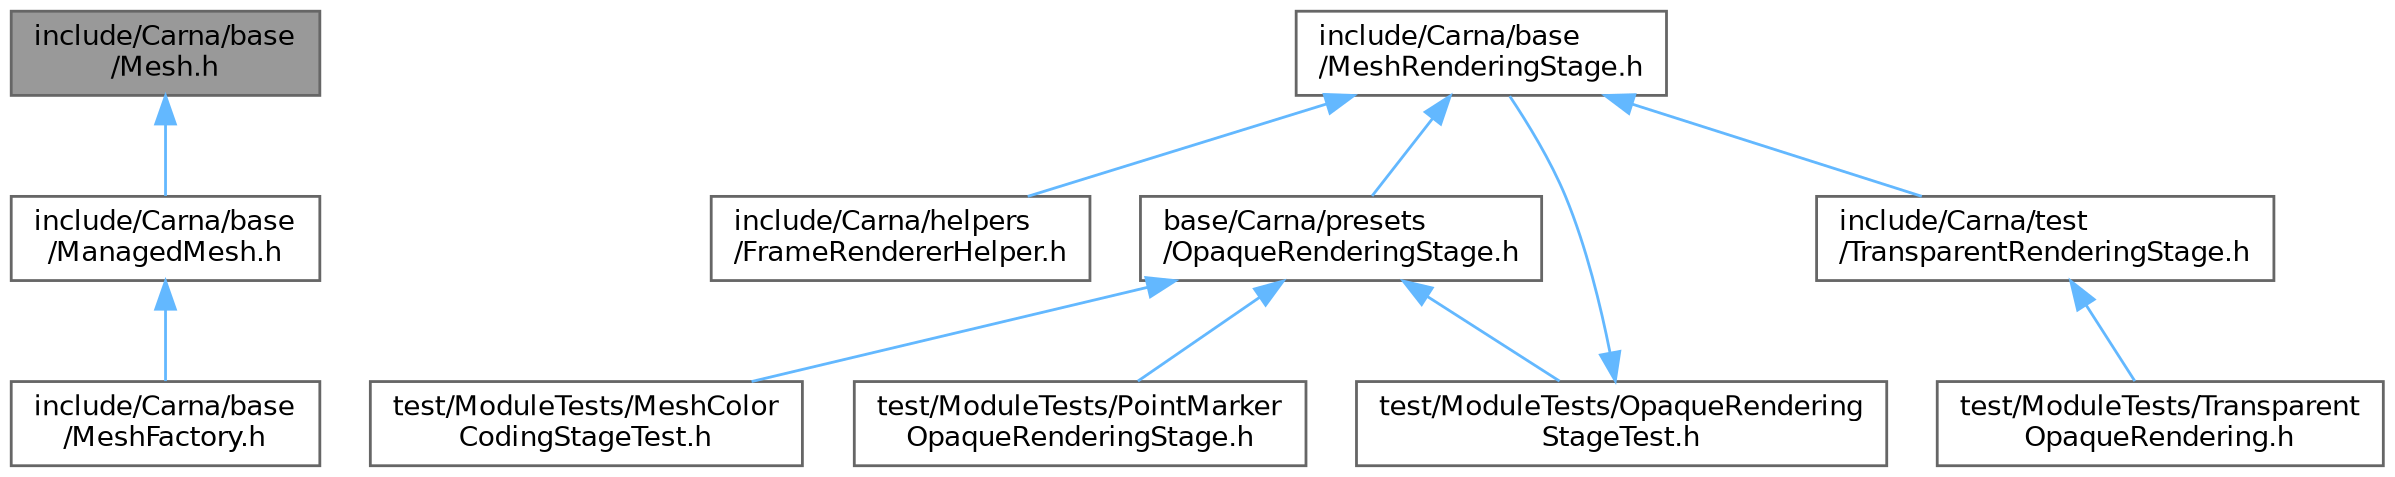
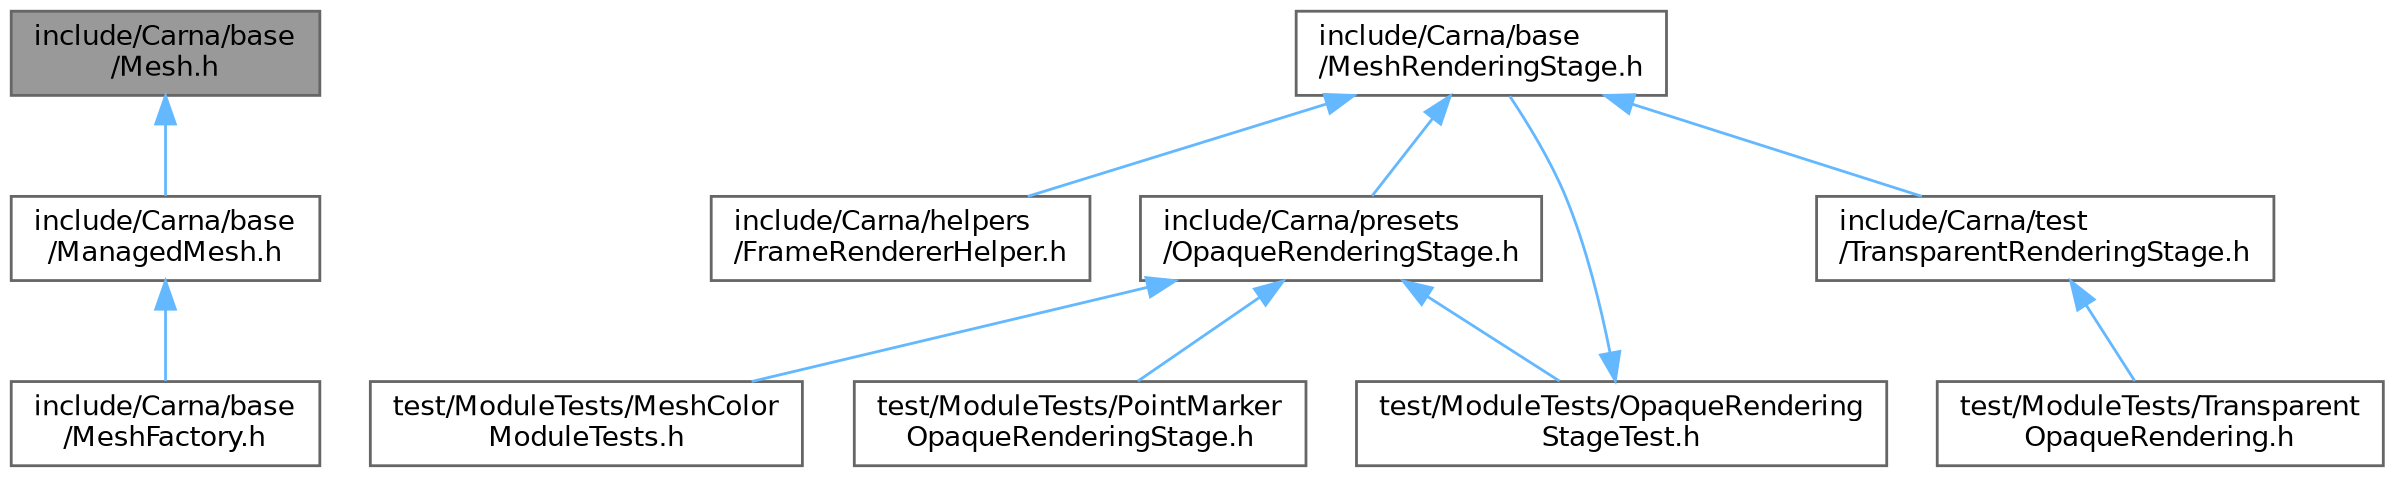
node "base/Carna/presets /OpaqueRenderingStage.h": label "base/Carna/presets /OpaqueRenderingStage.h" -> "include/Carna/presets /OpaqueRenderingStage.h"
node "test/ModuleTests/MeshColor CodingStageTest.h": label "test/ModuleTests/MeshColor CodingStageTest.h" -> "test/ModuleTests/MeshColor ModuleTests.h"
